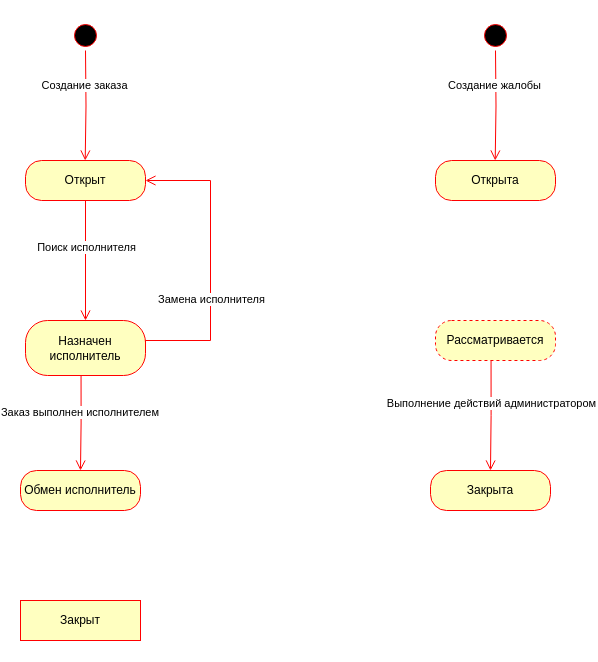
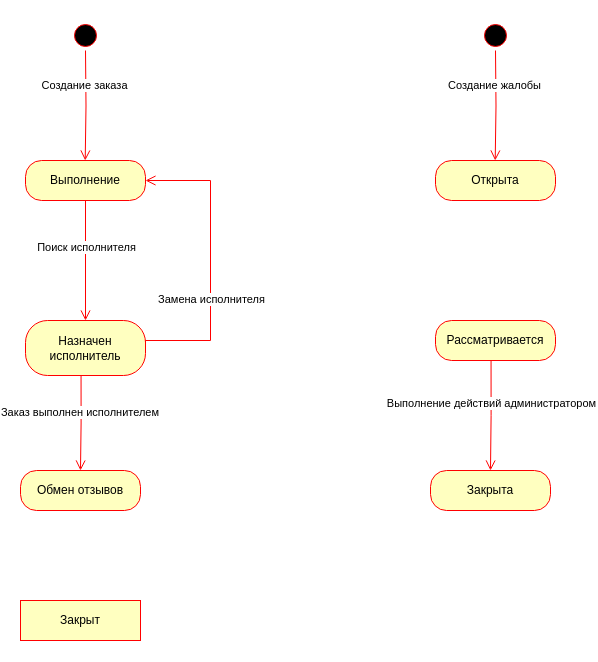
node "Открыт": label "Открыт" -> "Выполнение"
node "Рассматривается": style dashed -> solid
node "Обмен исполнитель": label "Обмен исполнитель" -> "Обмен отзывов"
